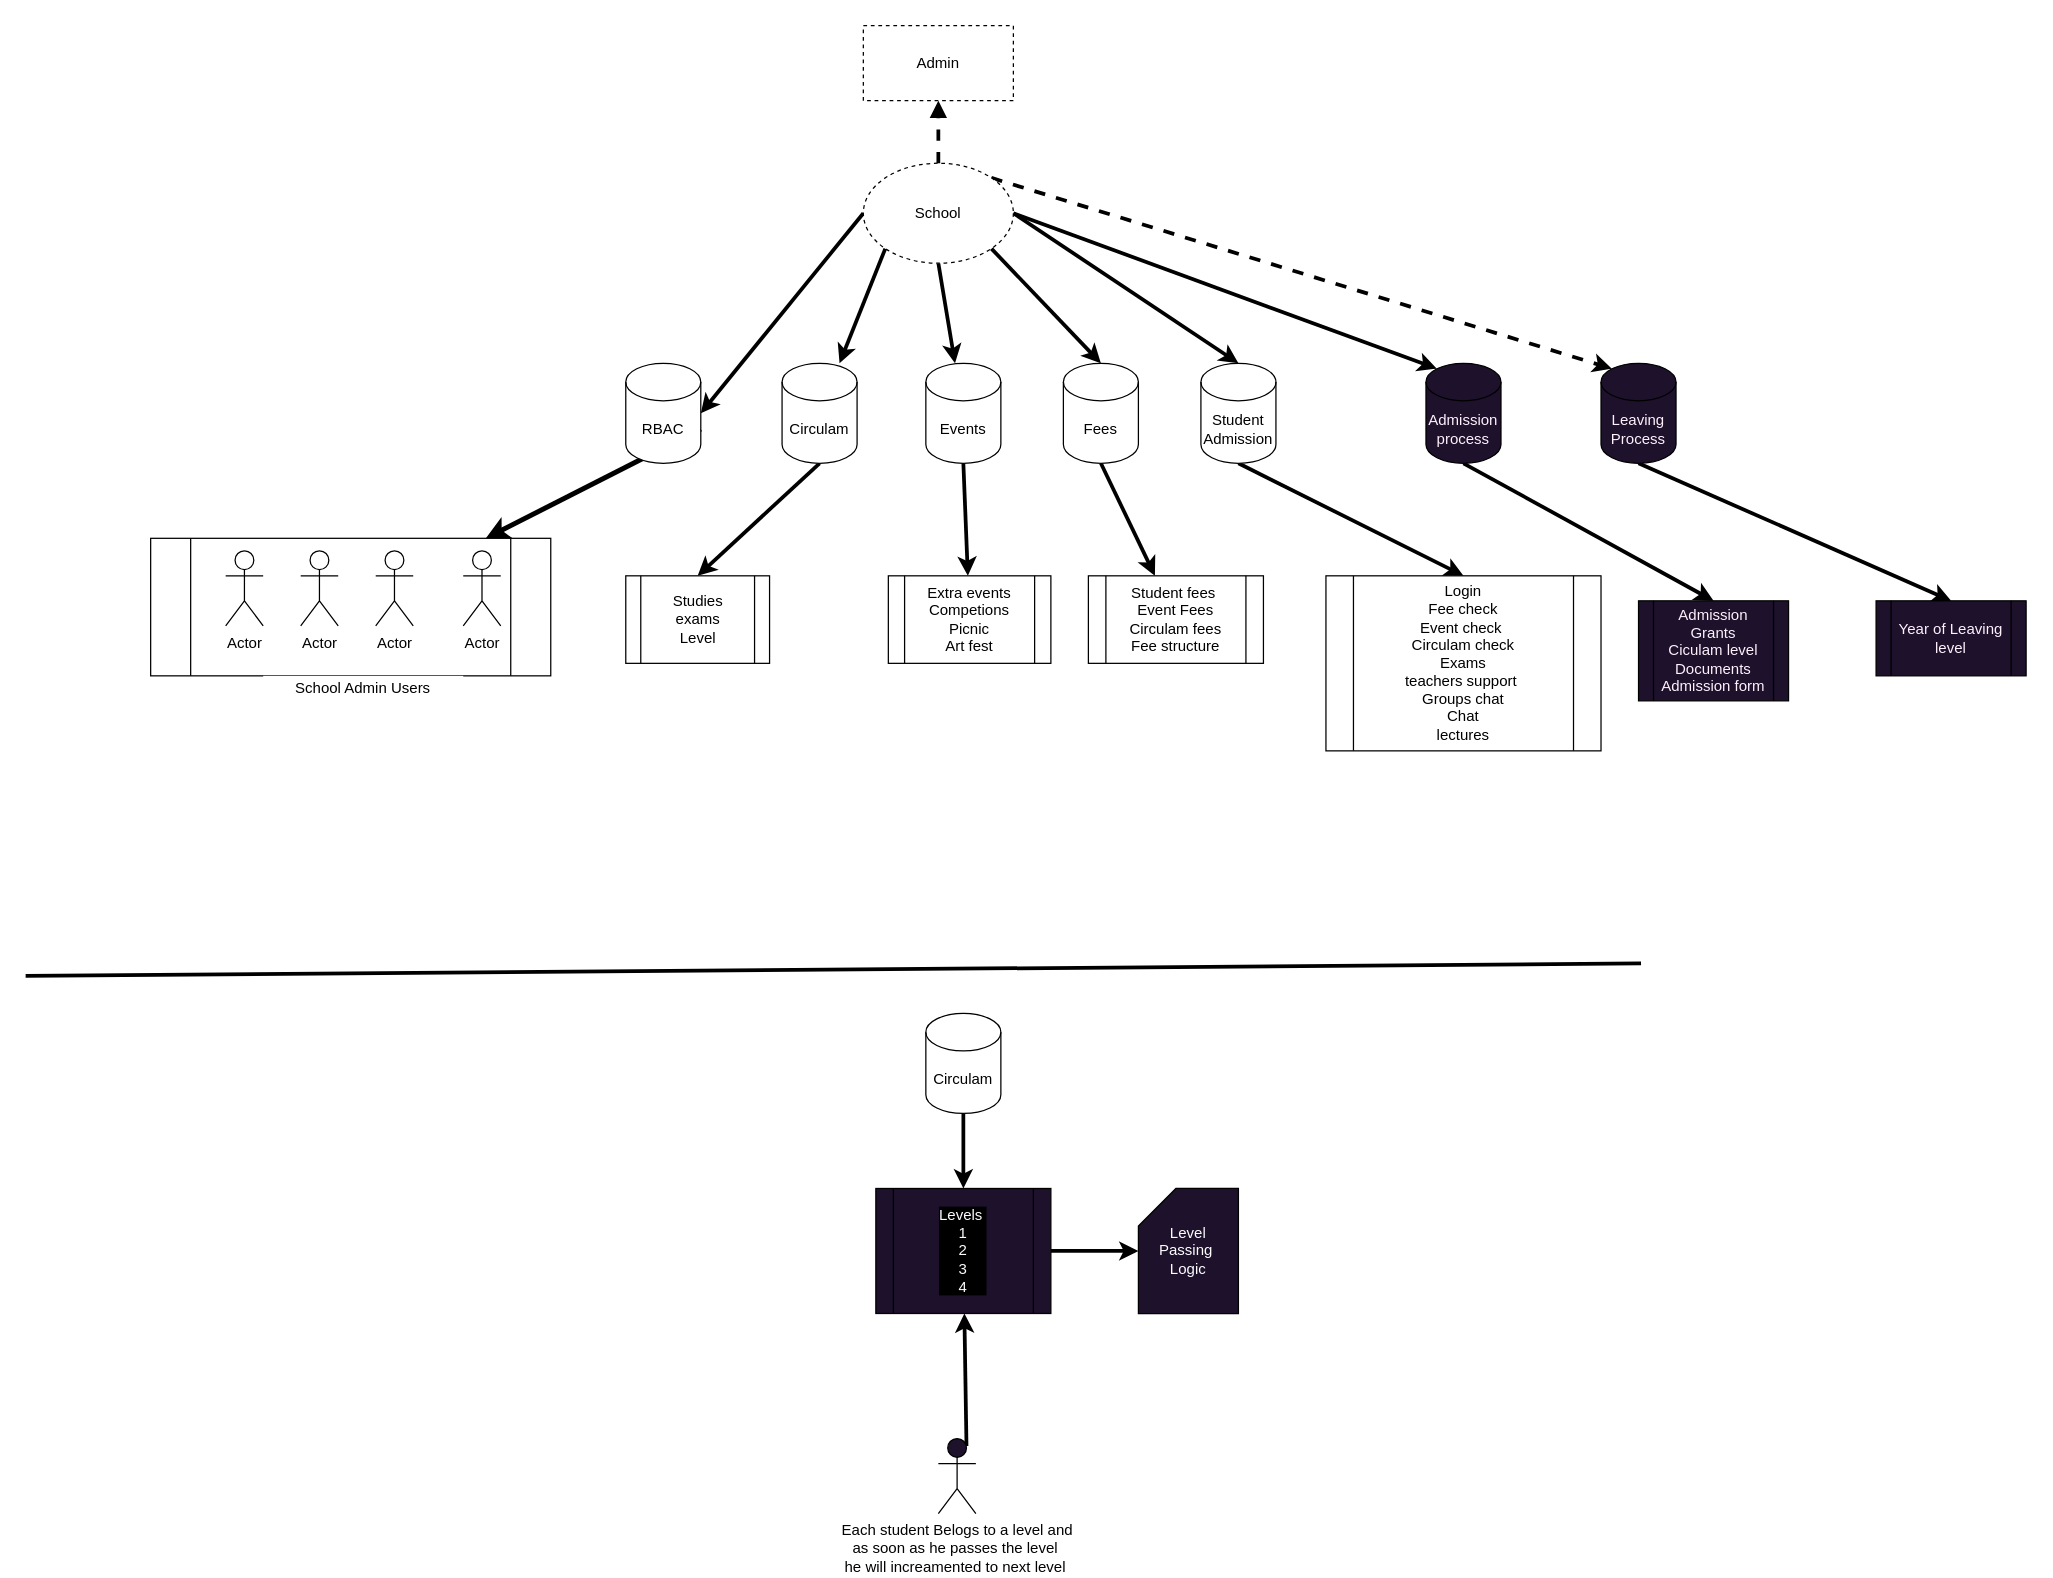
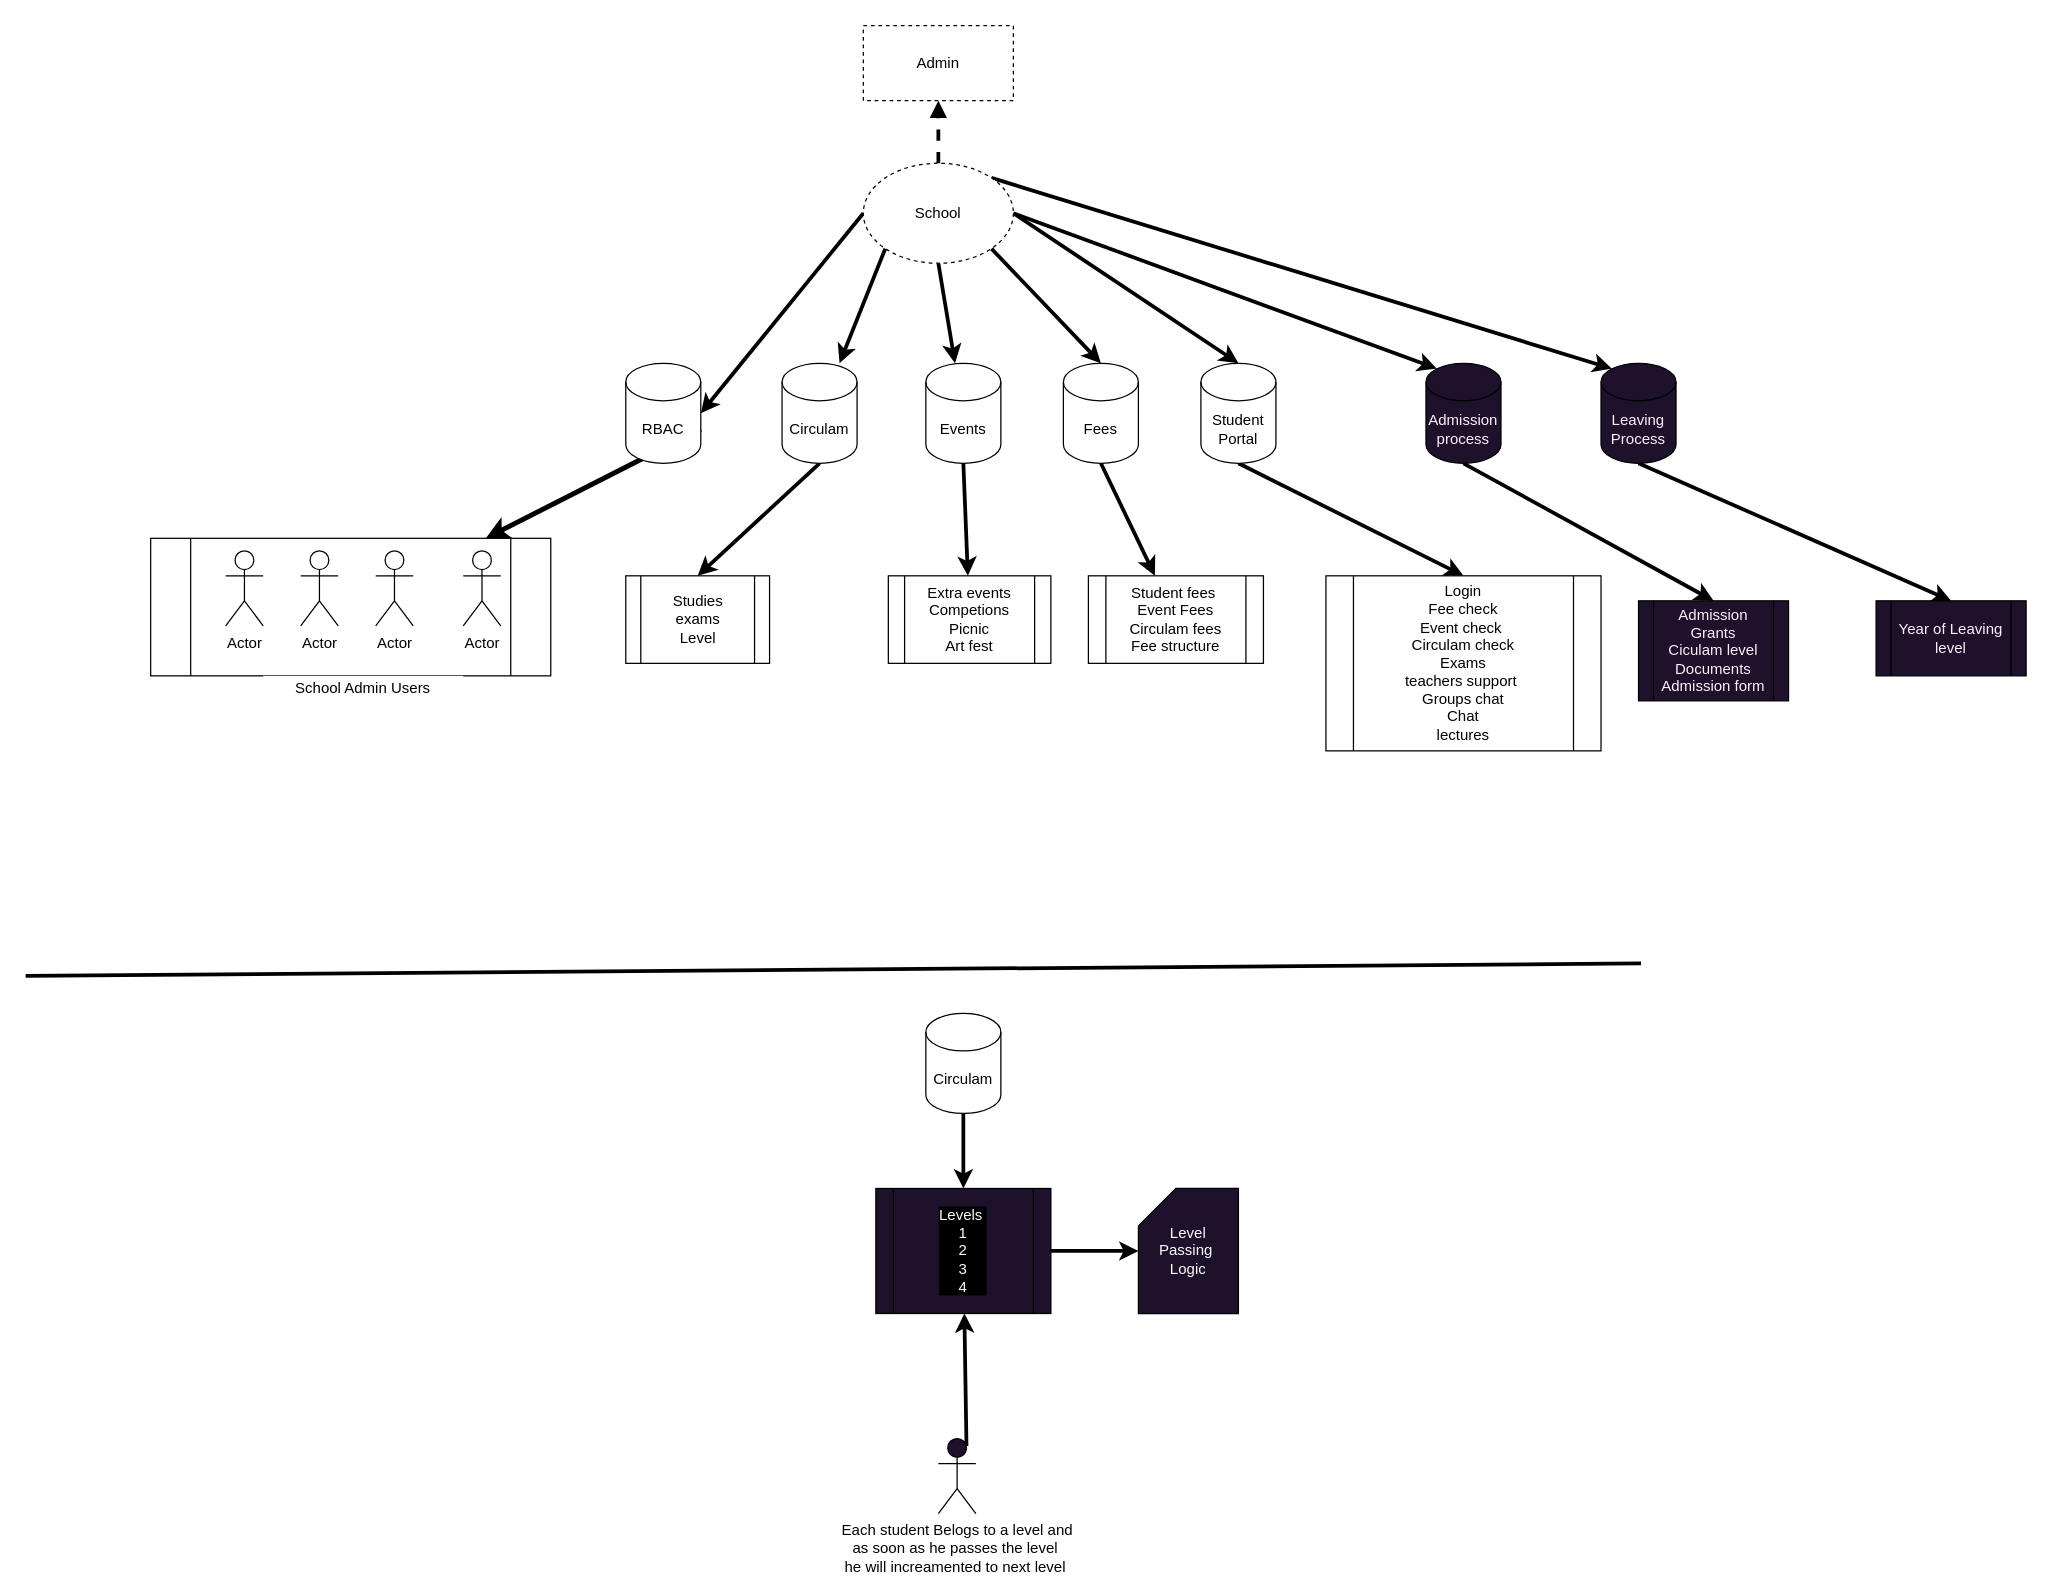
edge "School" -> "Leaving Process": style dashed -> solid
node "Student Admission": label "Student Admission" -> "Student Portal"
